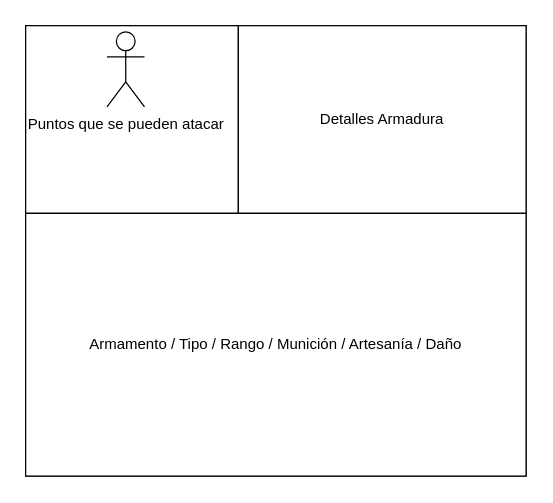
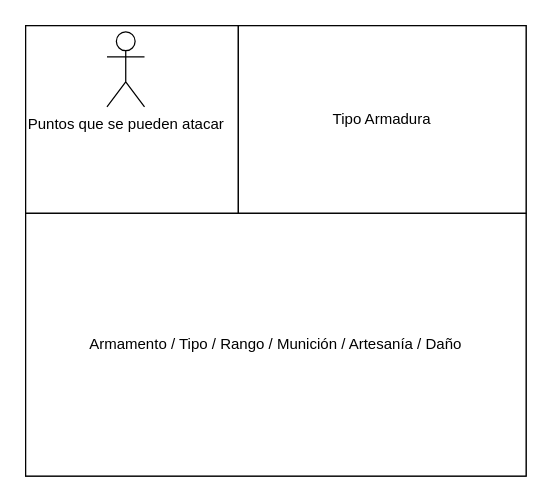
node "Detalles Armadura": label "Detalles Armadura" -> "Tipo Armadura"
